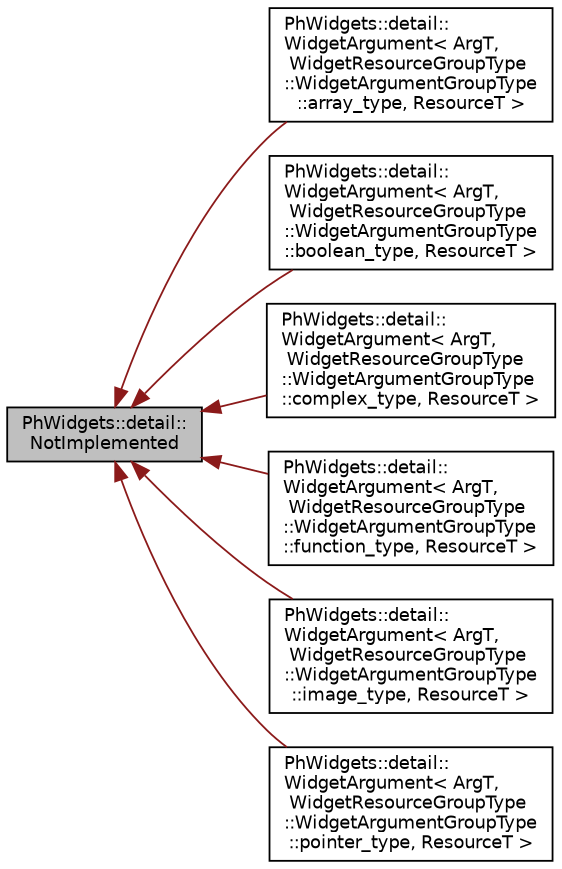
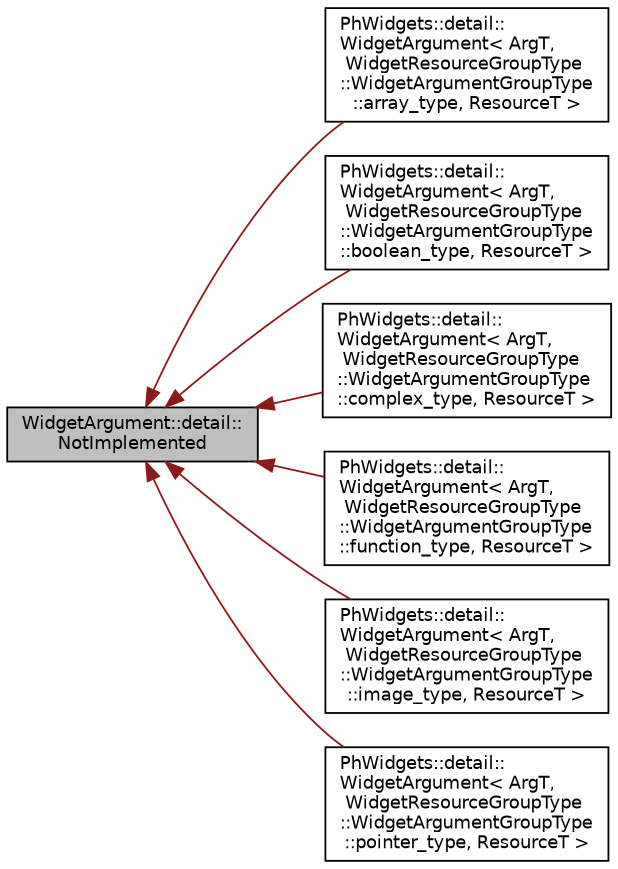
node "PhWidgets::detail:: NotImplemented": label "PhWidgets::detail:: NotImplemented" -> "WidgetArgument::detail:: NotImplemented"
